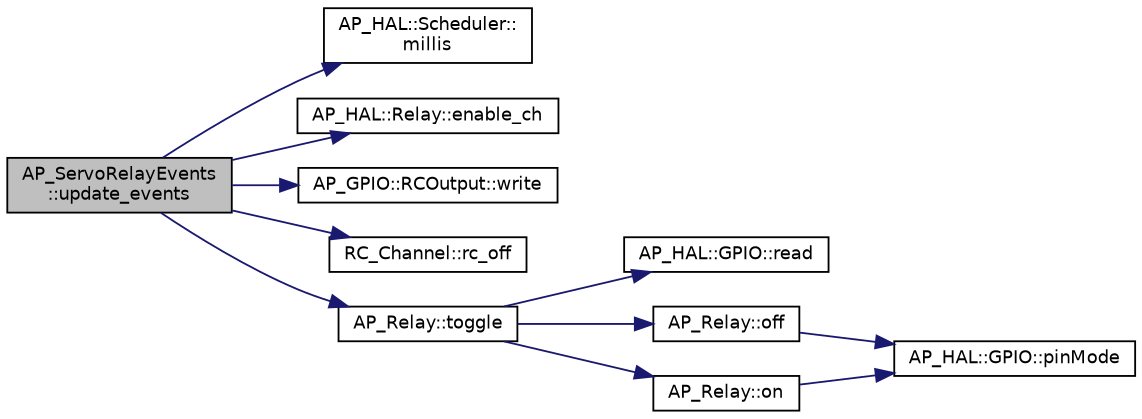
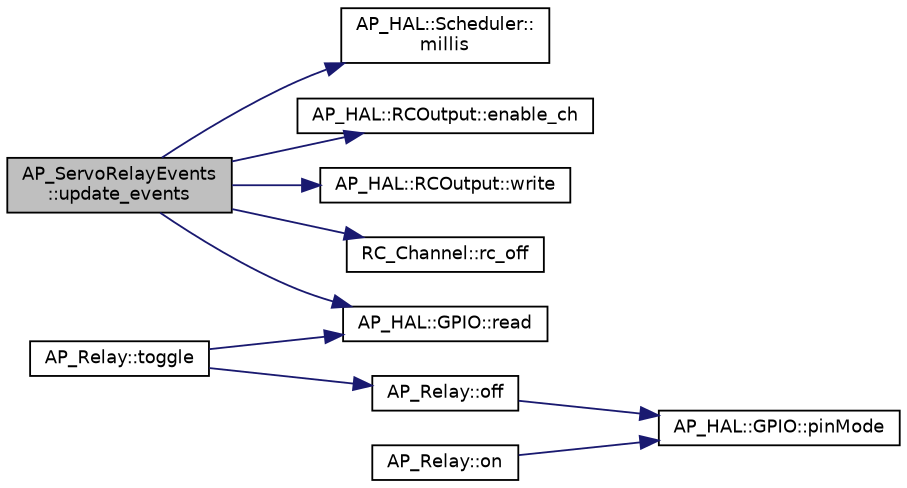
node "AP_HAL::Relay::enable_ch": label "AP_HAL::Relay::enable_ch" -> "AP_HAL::RCOutput::enable_ch"
node "AP_GPIO::RCOutput::write": label "AP_GPIO::RCOutput::write" -> "AP_HAL::RCOutput::write"
edge "AP_ServoRelayEvents ::update_events" -> "AP_Relay::toggle": now "AP_ServoRelayEvents ::update_events" -> "AP_HAL::GPIO::read"
edge "AP_Relay::toggle" -> "AP_Relay::on": removed
